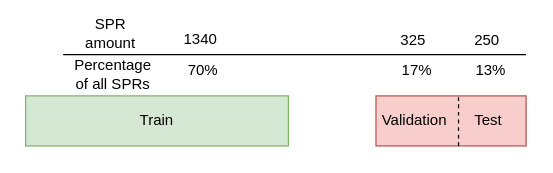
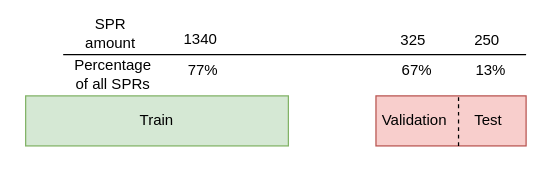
node "70%": label "70%" -> "77%"
node "17%": label "17%" -> "67%"
